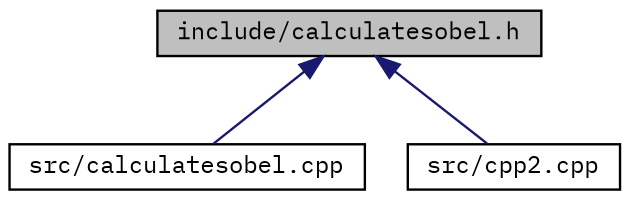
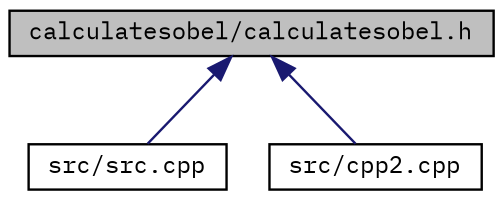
node "include/calculatesobel.h": label "include/calculatesobel.h" -> "calculatesobel/calculatesobel.h"
node "src/calculatesobel.cpp": label "src/calculatesobel.cpp" -> "src/src.cpp"
